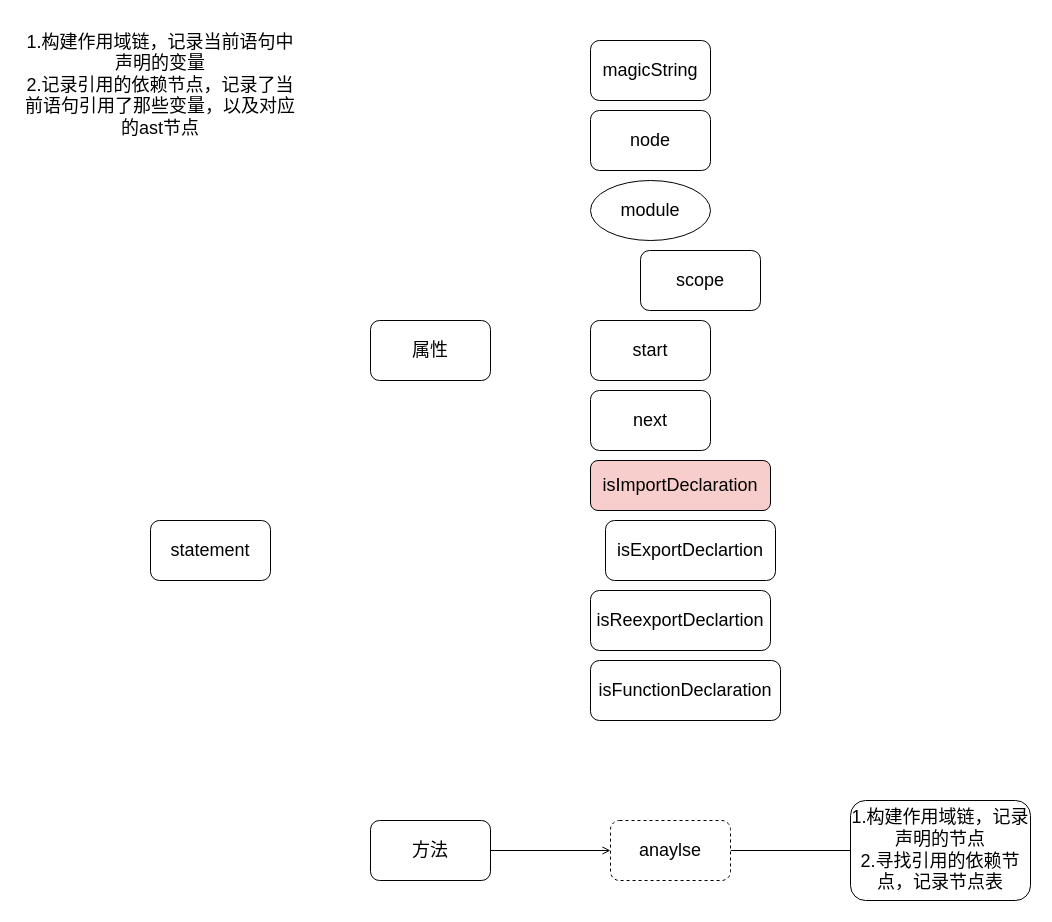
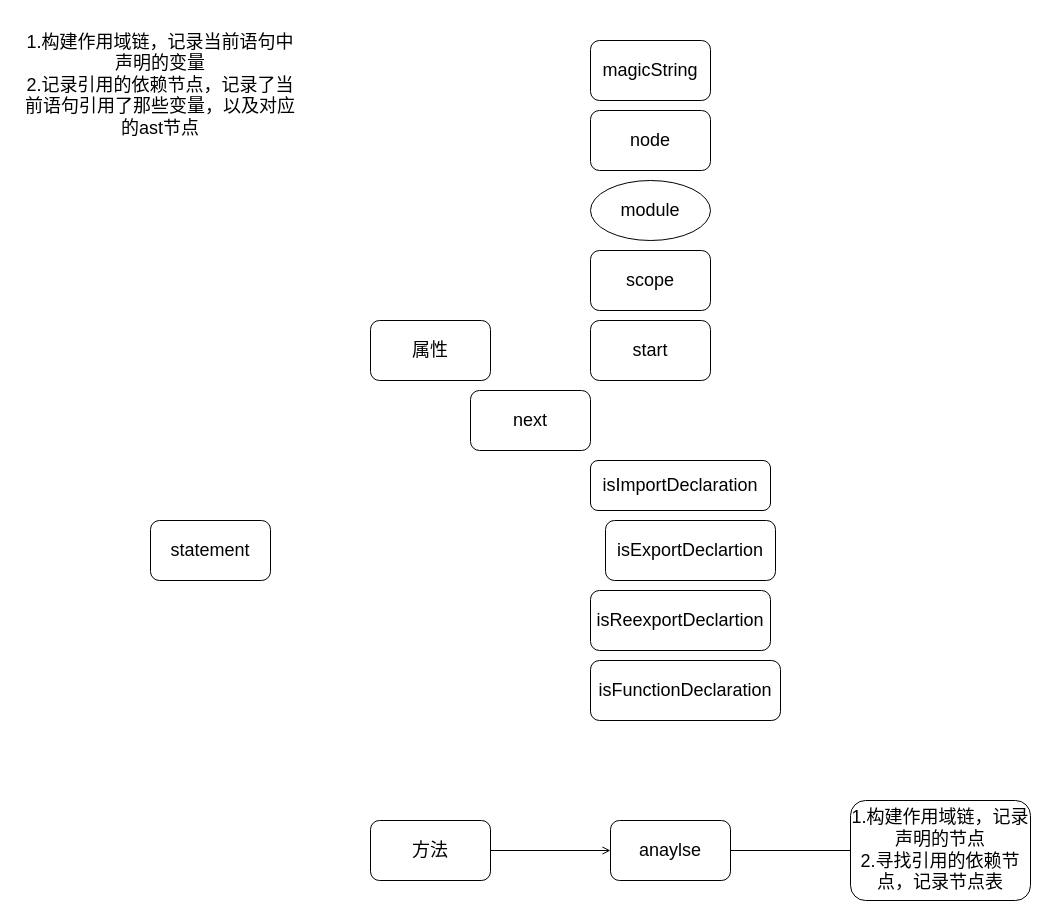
node "scope": moved (701, 281) -> (651, 281)
node "next": moved (651, 421) -> (531, 421)
node "isImportDeclaration": fillcolor #f8cecc -> #ffffff
node "anaylse": style dashed -> solid
